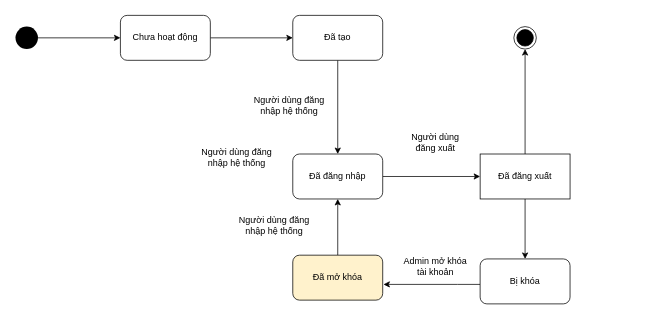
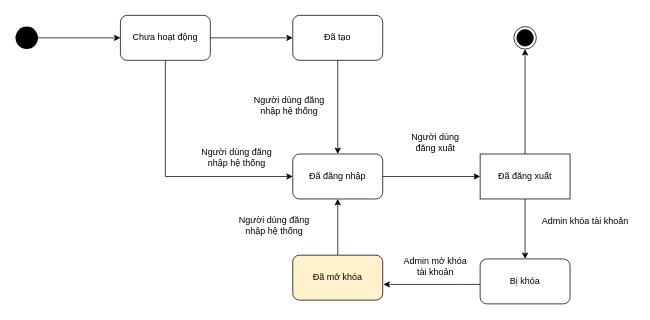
edge "Chưa hoạt động" -> "Đã đăng nhập": added
node "Admin khóa tài khoản": added
